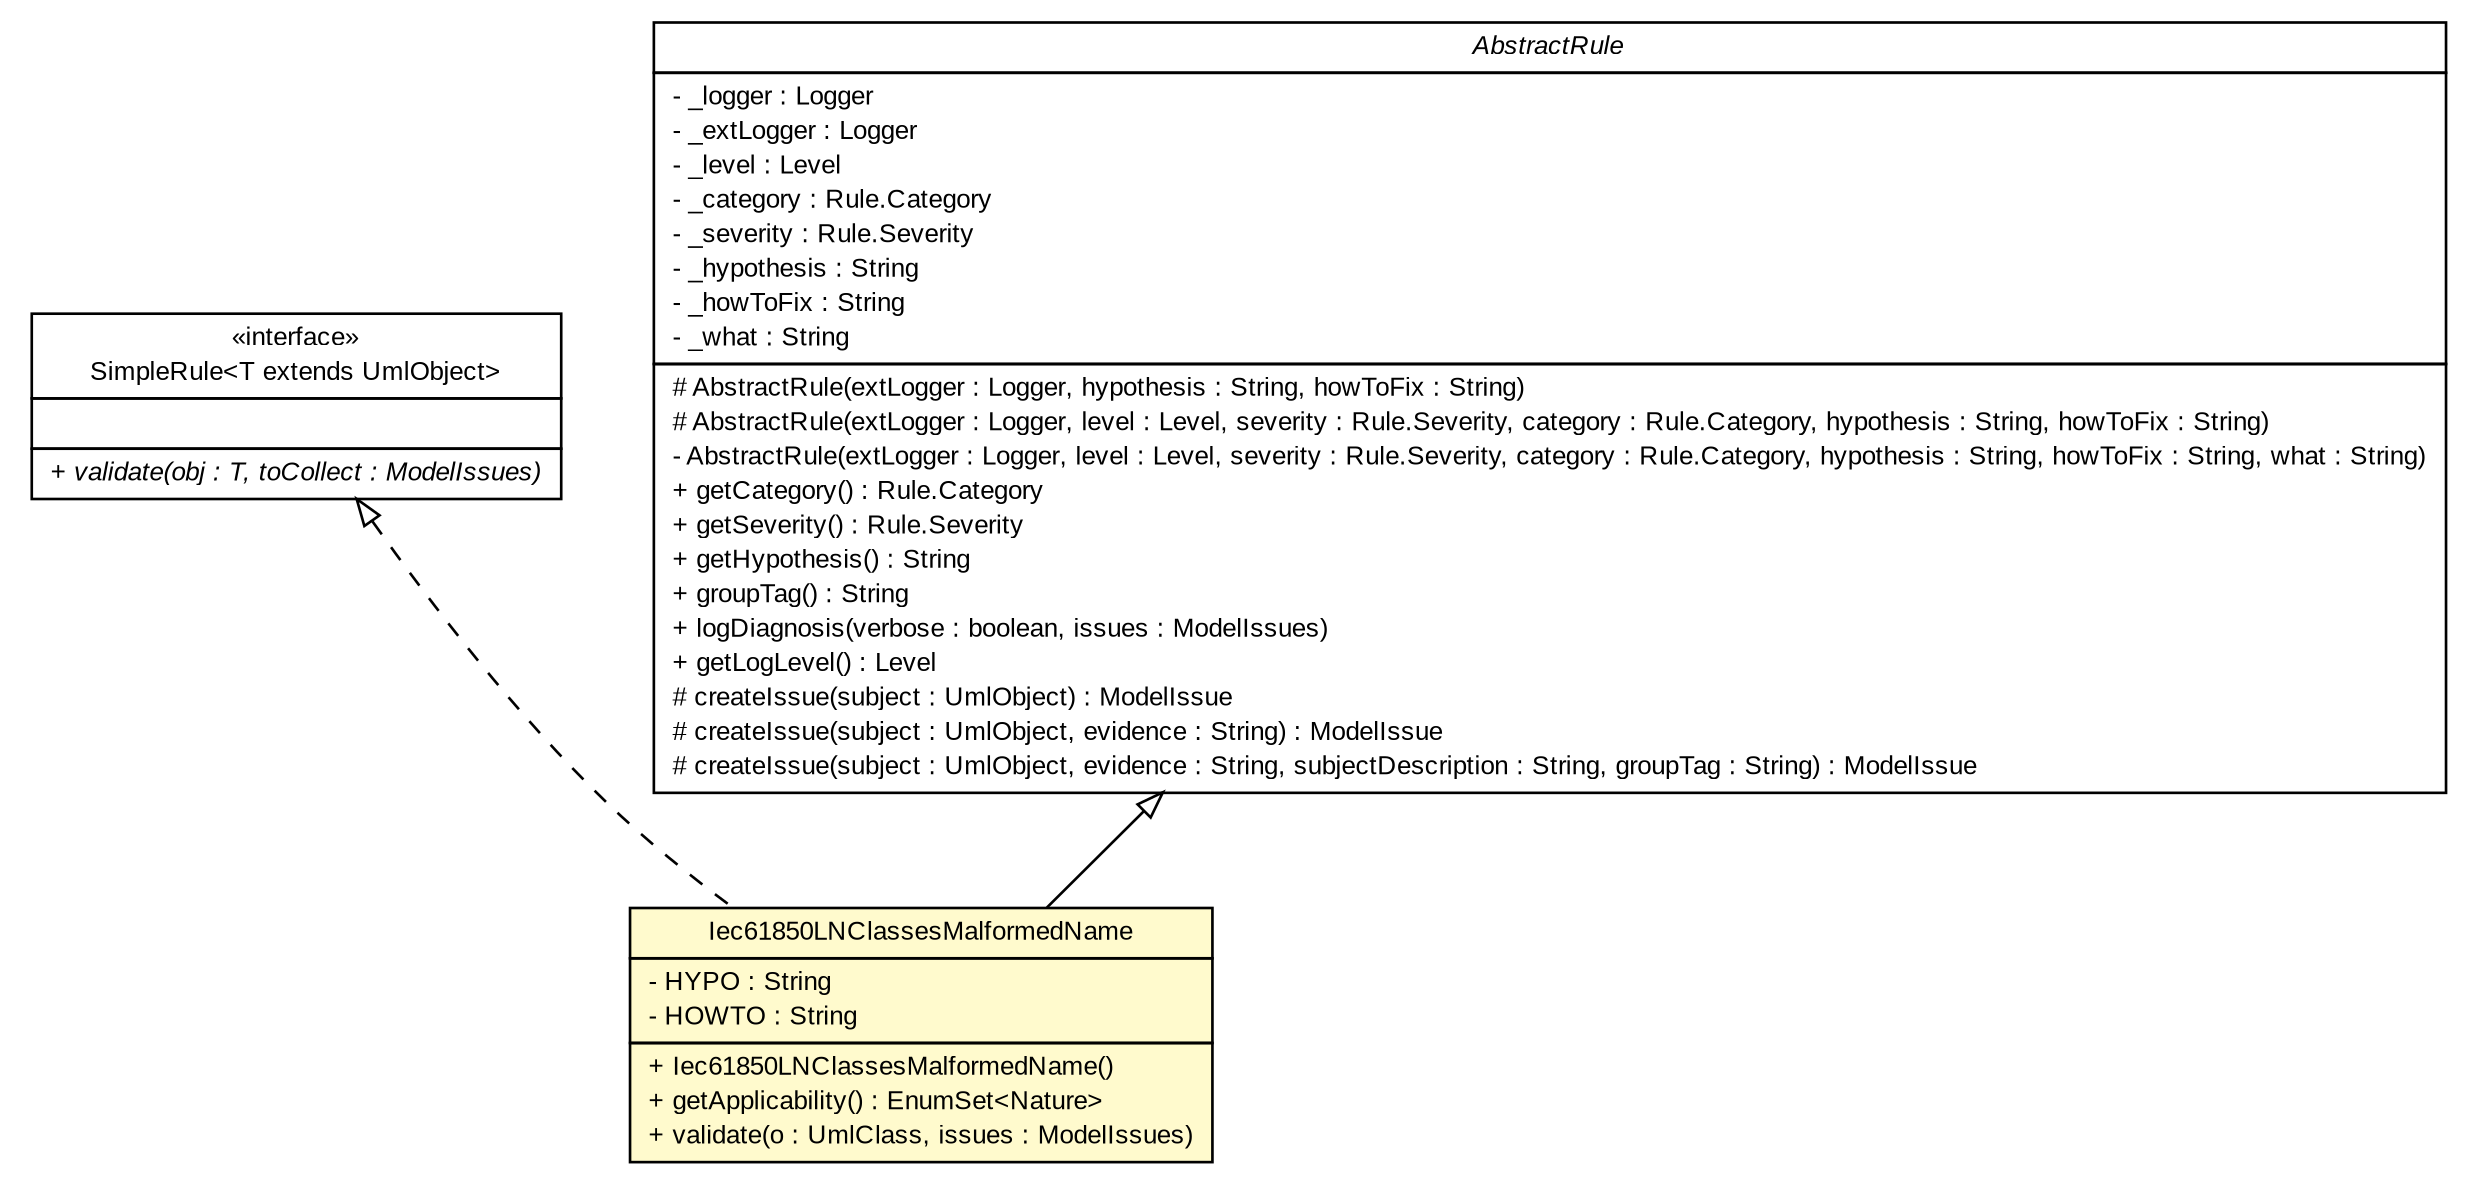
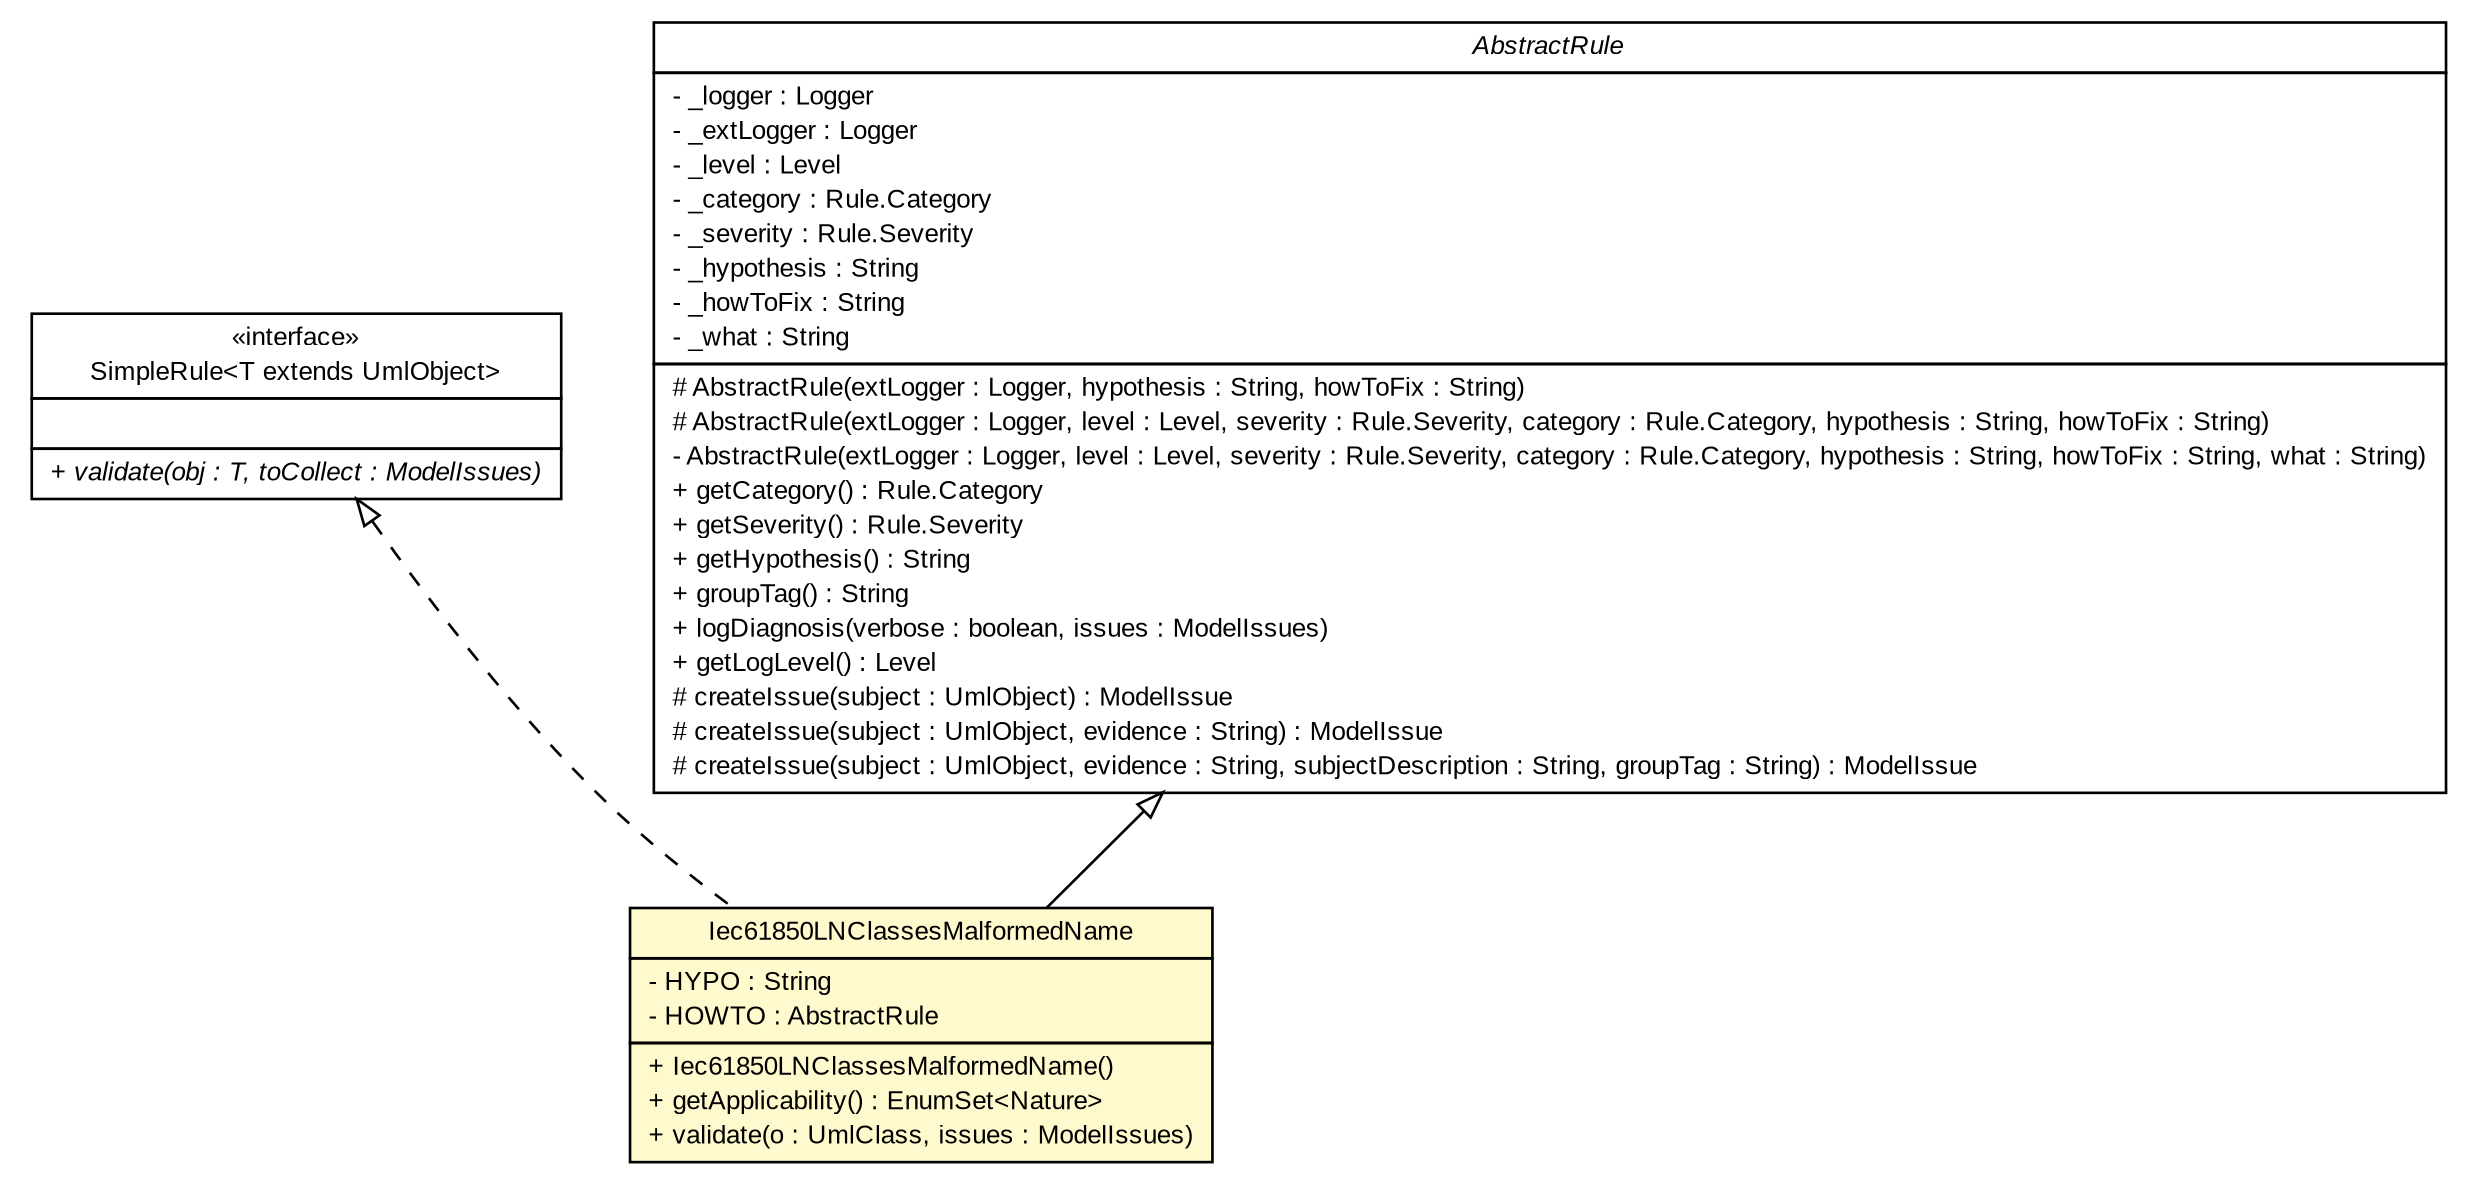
node "Iec61850LNClassesMalformedName": text "- HOWTO : String" -> "- HOWTO : AbstractRule"
